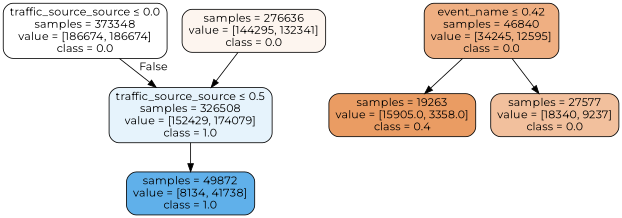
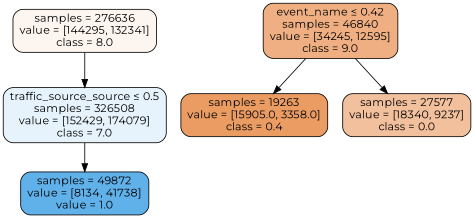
node "traffic_source_source ≤ 0.0": removed
node "samples = 276636": text "class = 0.0" -> "class = 8.0"
node "event_name ≤ 0.42": text "class = 0.0" -> "class = 9.0"
node "traffic_source_source ≤ 0.5": text "class = 1.0" -> "class = 7.0"
node "samples = 49872": text "class = 1.0" -> "value = 1.0"
